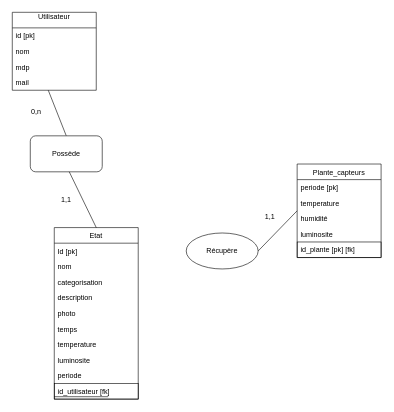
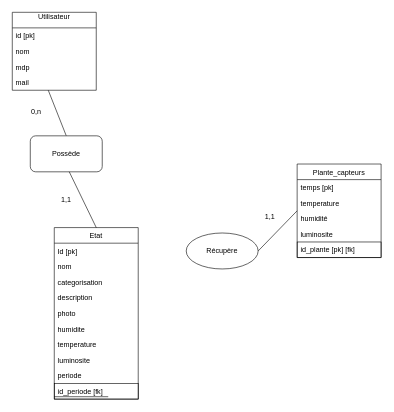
node "periode [pk]": label "periode [pk]" -> "temps [pk]"
node "temps": label "temps" -> "humidite"
node "id_utilisateur [fk]": label "id_utilisateur [fk]" -> "id_periode [fk]"
